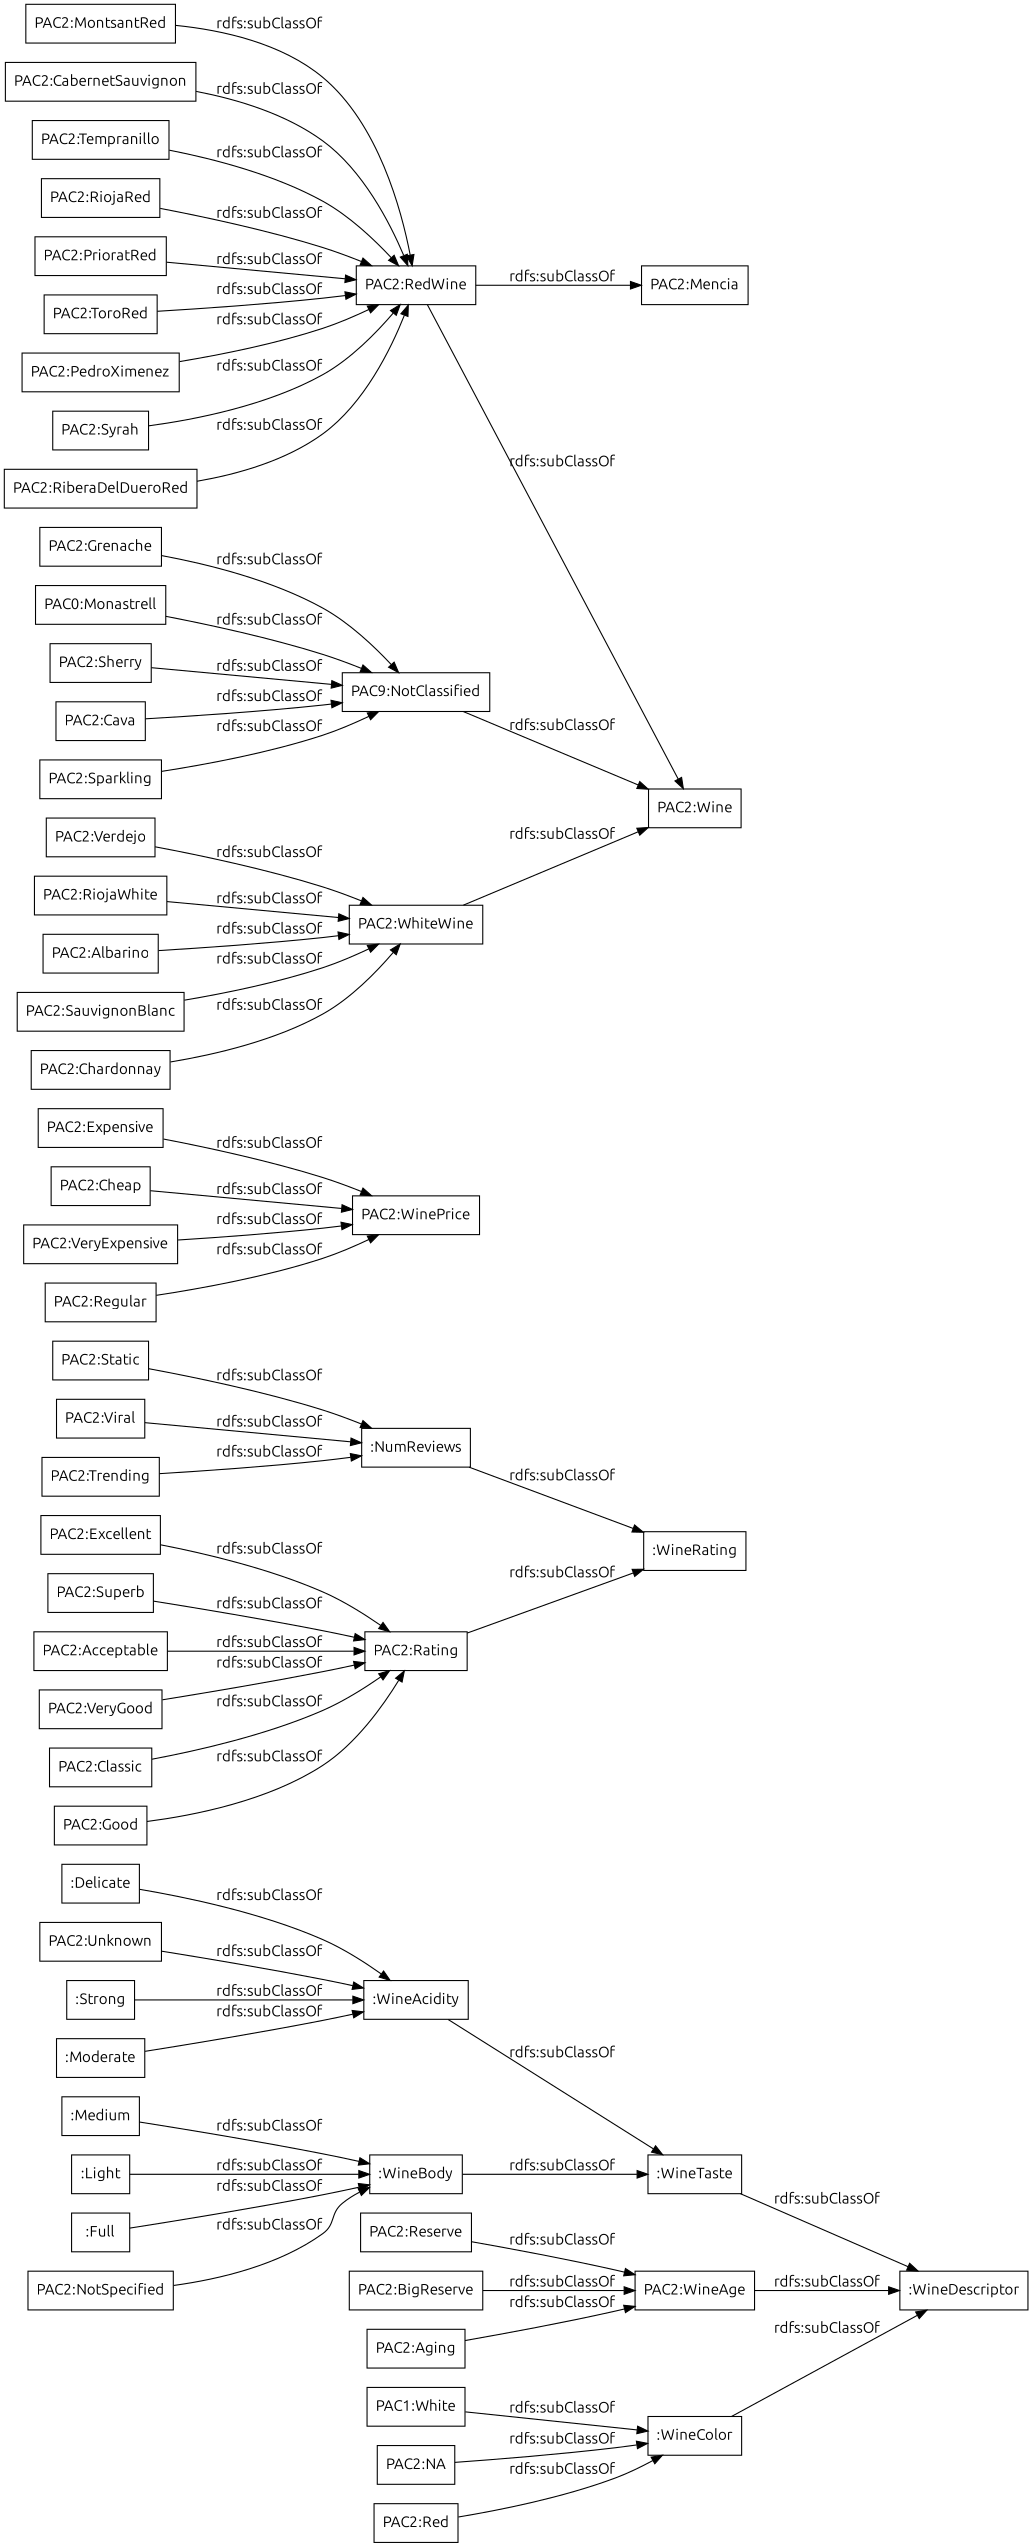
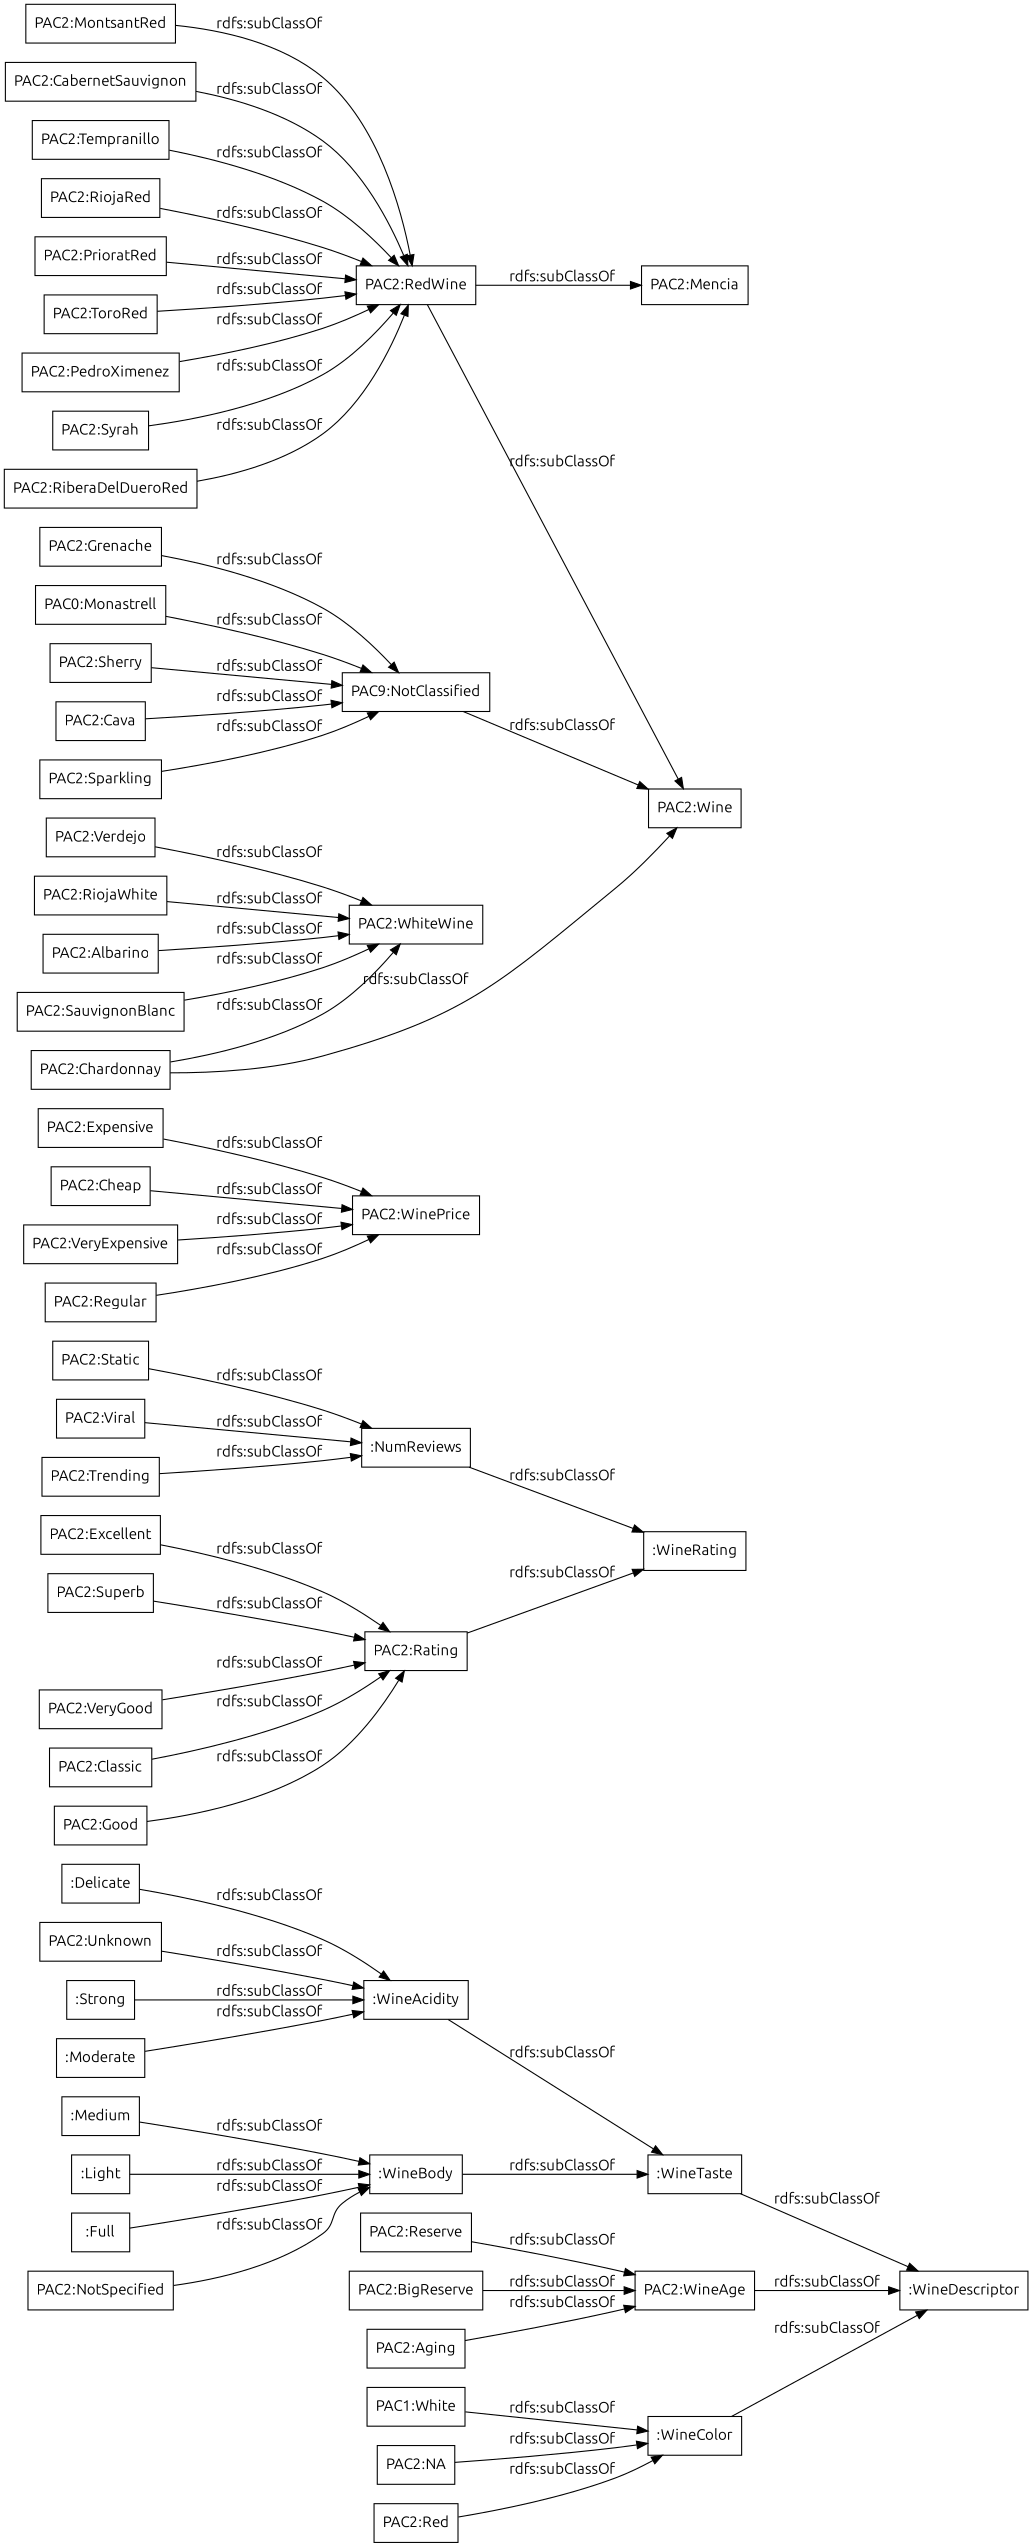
edge "PAC2:WhiteWine" -> "PAC2:Wine": now "PAC2:Chardonnay" -> "PAC2:Wine"
node "PAC2:Acceptable": removed
